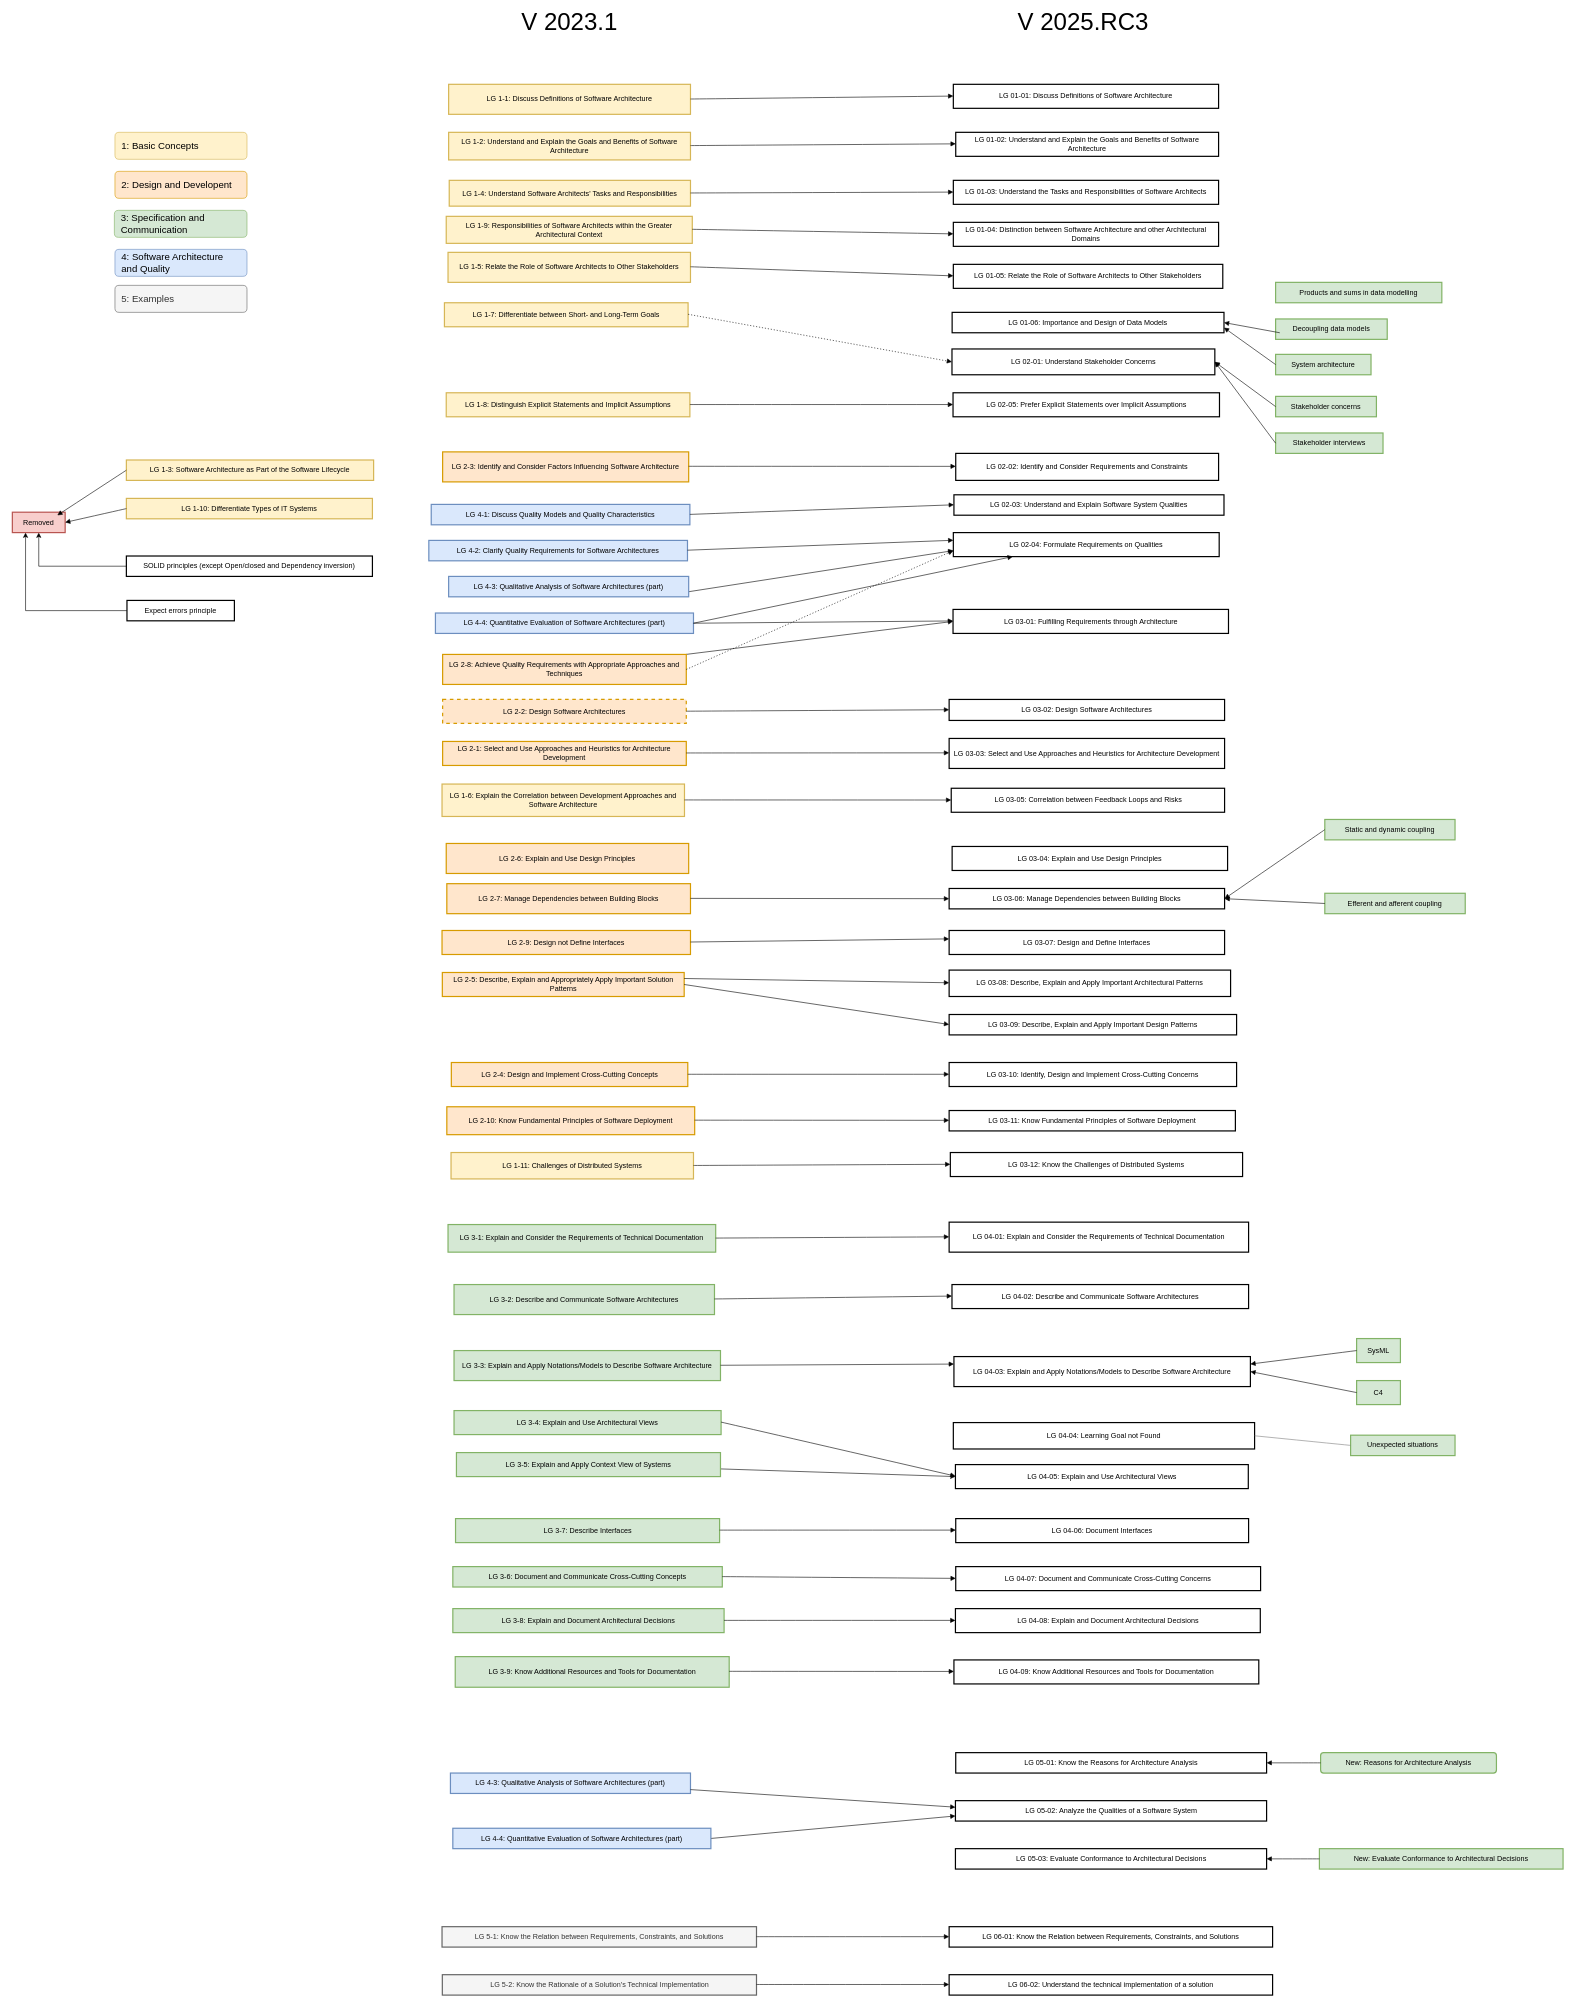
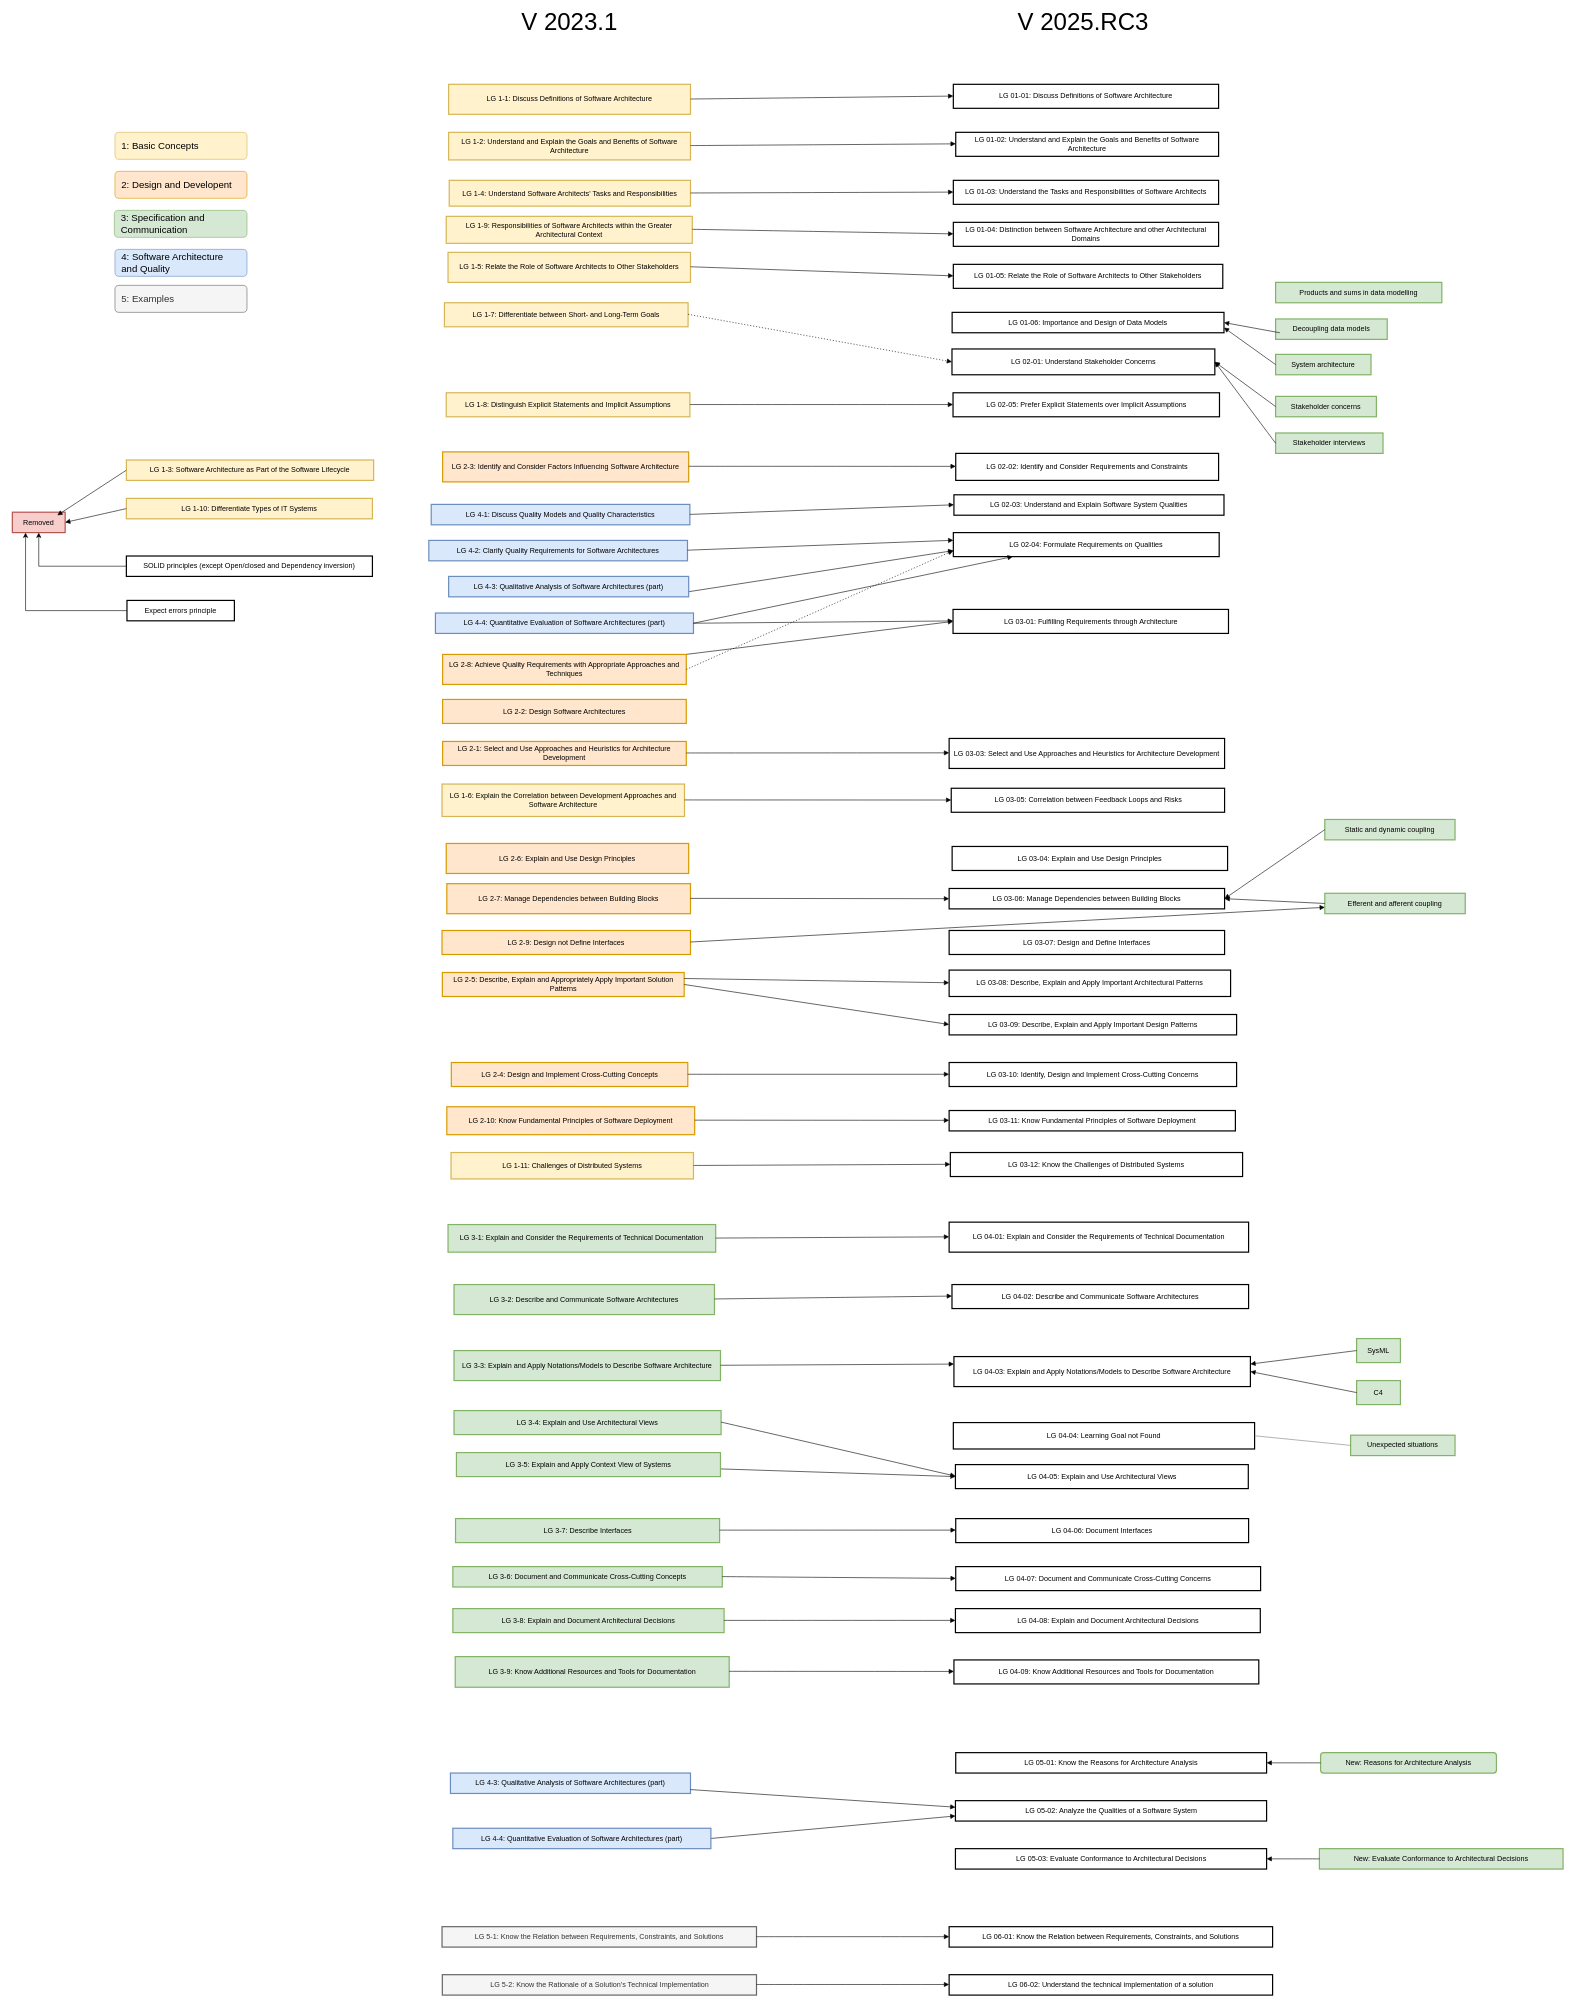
edge "LG 2-2: Design Software Architectures" -> "LG 03-02: Design Software Architectures": removed
node "LG 03-02: Design Software Architectures": removed
node "LG 2-2: Design Software Architectures": style dashed -> solid
edge "LG 2-9: Design not Define Interfaces" -> "LG 03-07: Design and Define Interfaces": now "LG 2-9: Design not Define Interfaces" -> "Efferent and afferent coupling"
